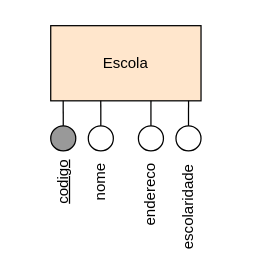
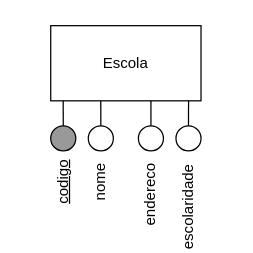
node "Escola": fillcolor #ffe6cc -> #ffffff
